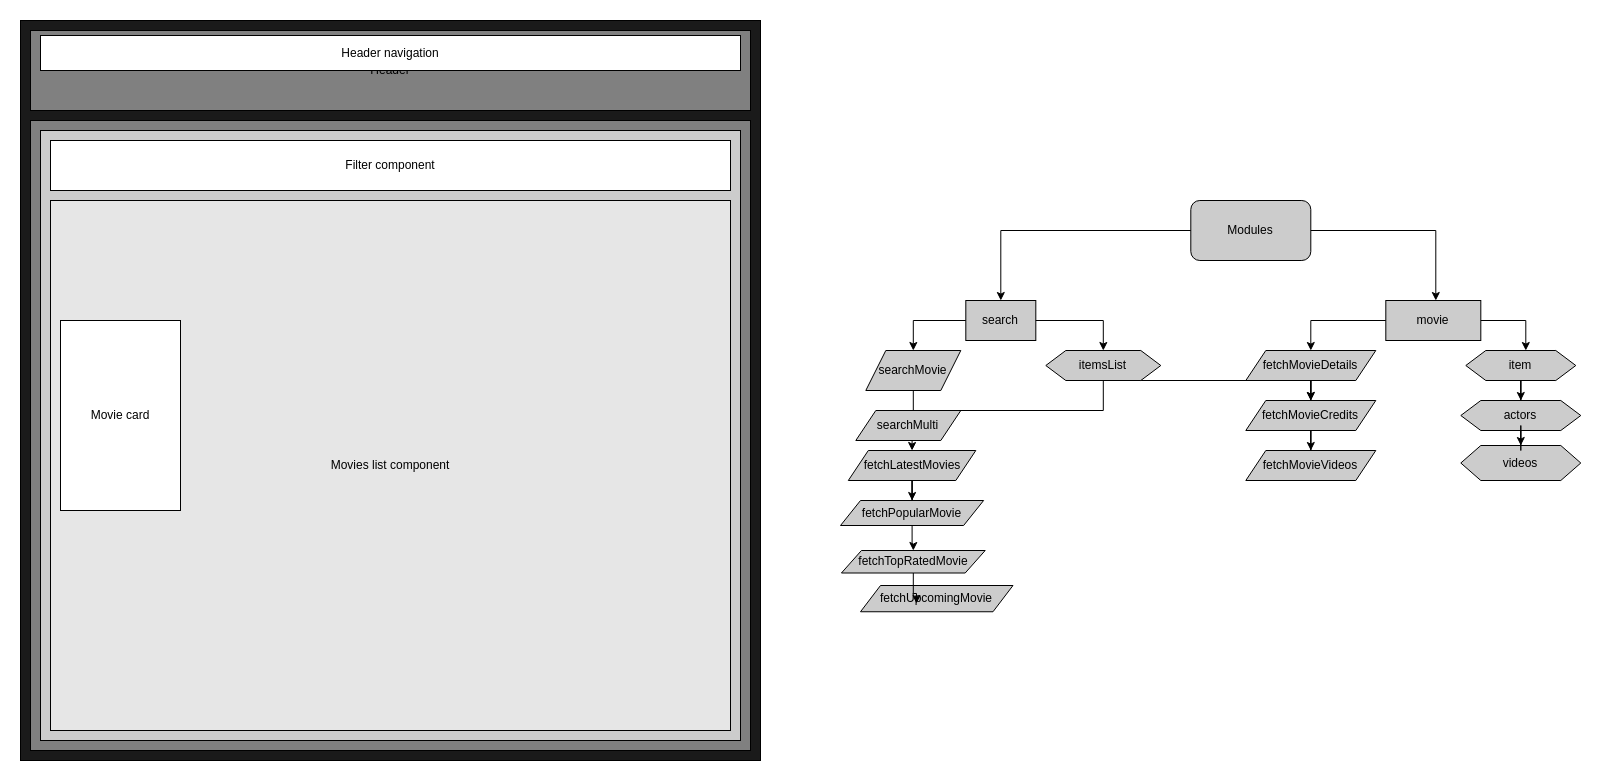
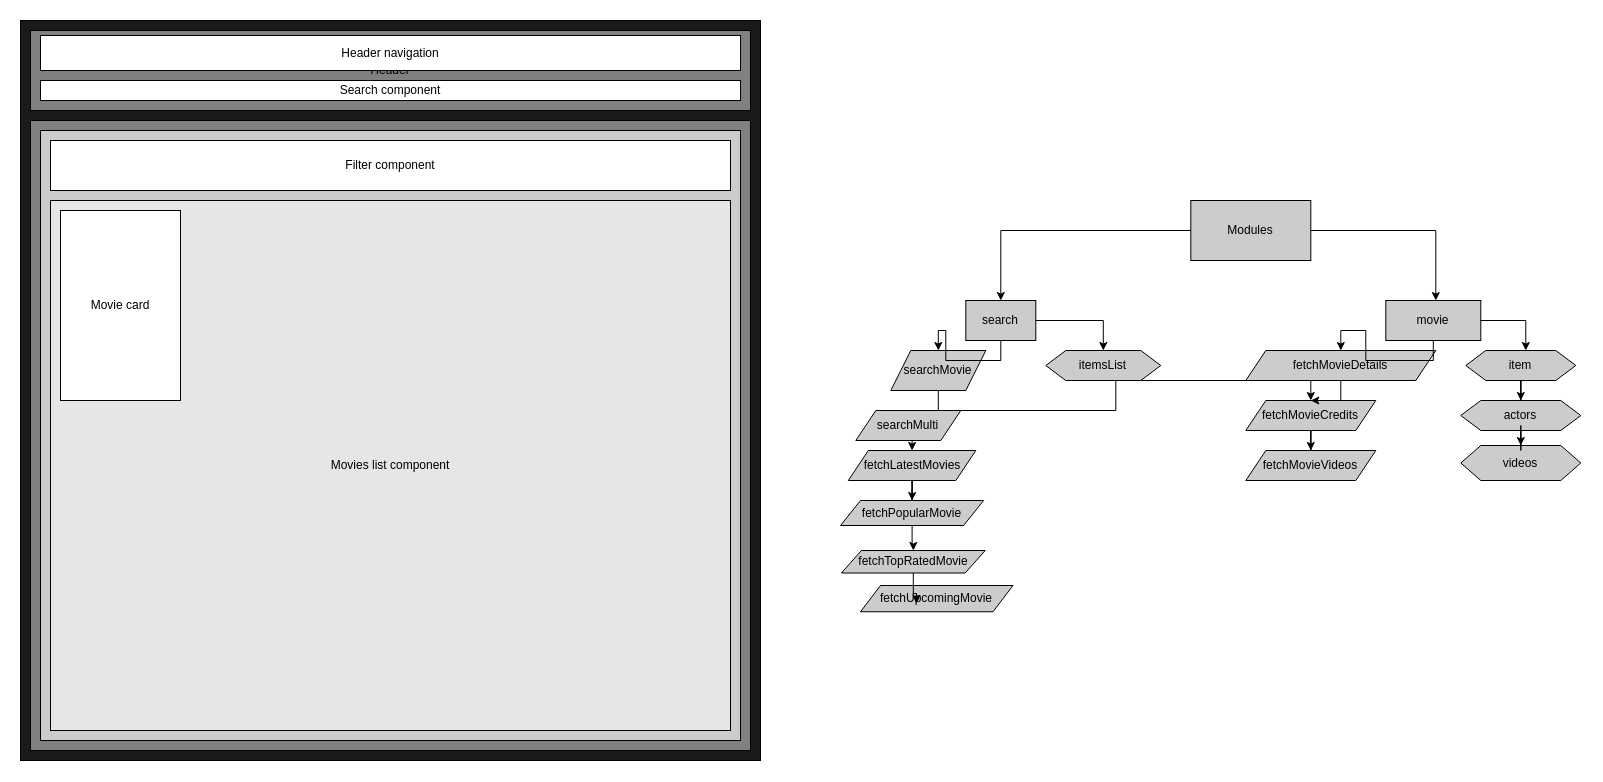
node "Search component": added
node "Modules": shape rounded rectangle -> rectangle
node "fetchMovieDetails": size 130x30 -> 190x30
node "searchMovie": moved (913, 371) -> (938, 371)
node "Movie card": moved (121, 416) -> (121, 306)
